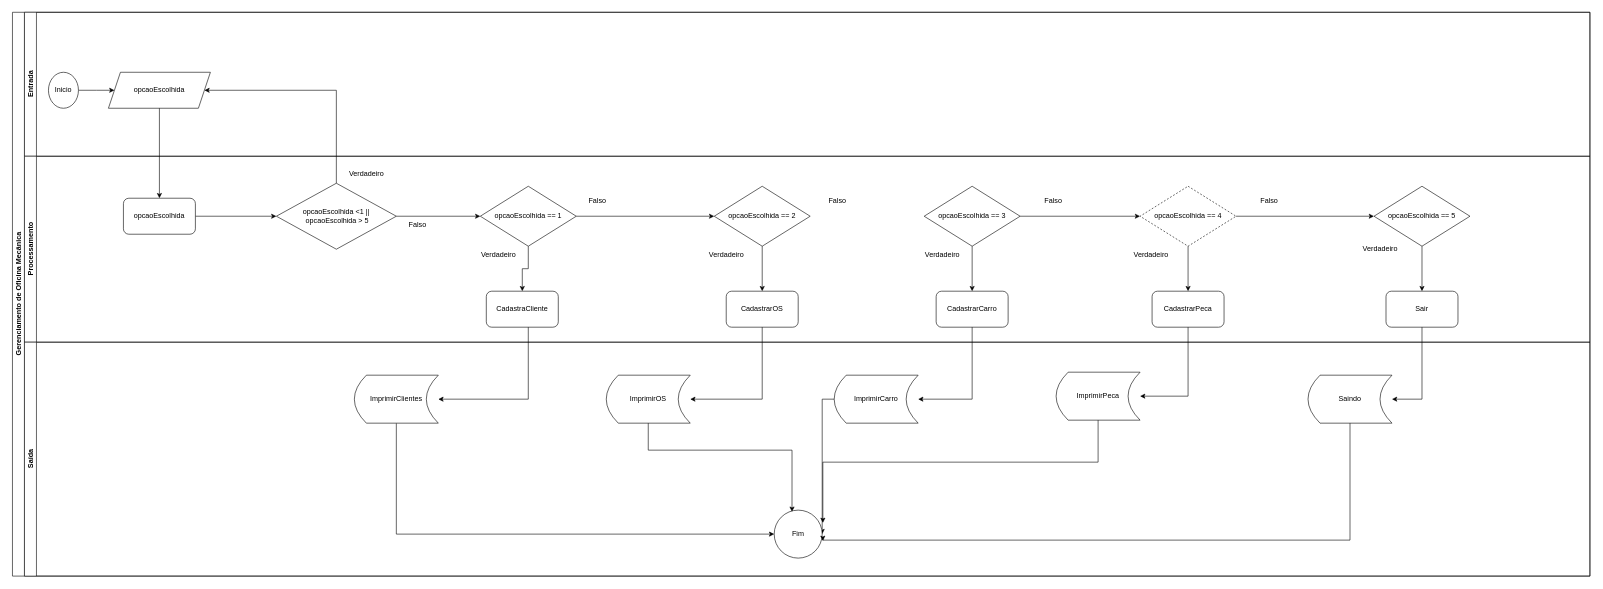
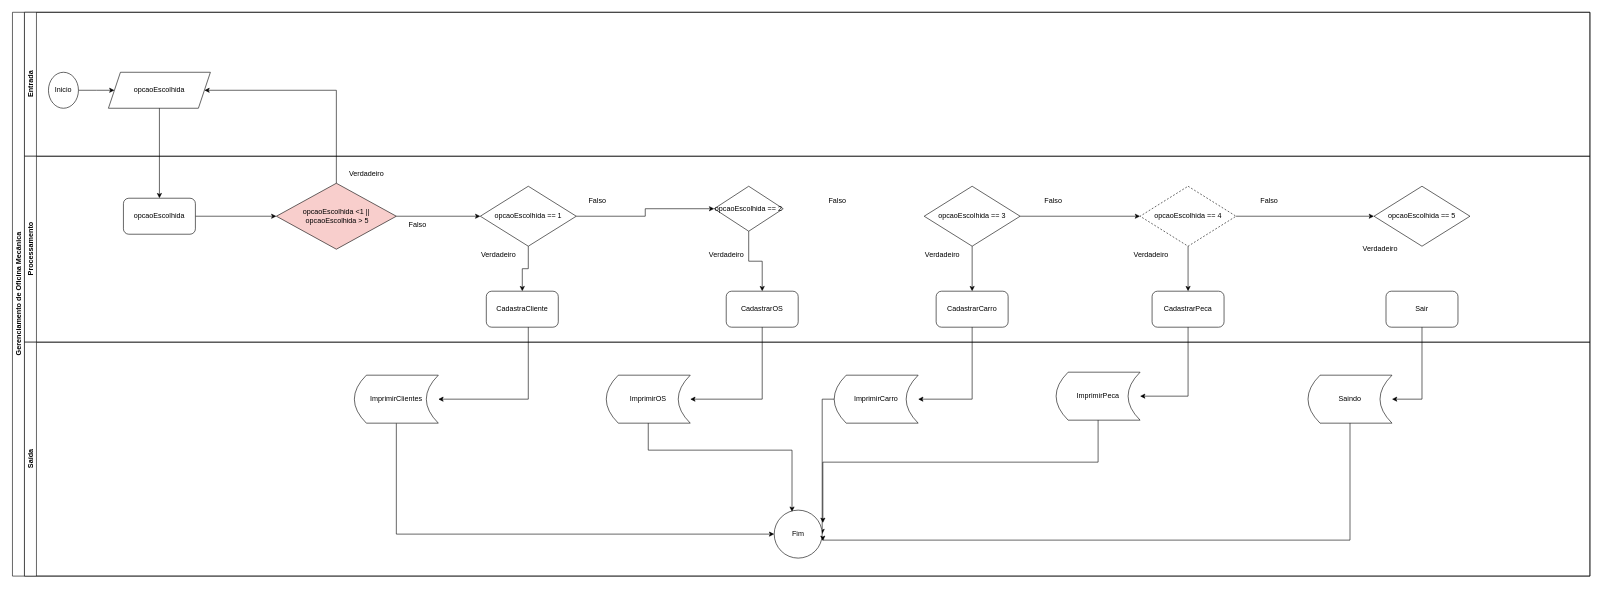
node "opcaoEscolhida <1 || opcaoEscolhida > 5": fillcolor #ffffff -> #f8cecc
node "opcaoEscolhida == 2": size 96x60 -> 69x45
edge "opcaoEscolhida == 5" -> "Sair": removed
